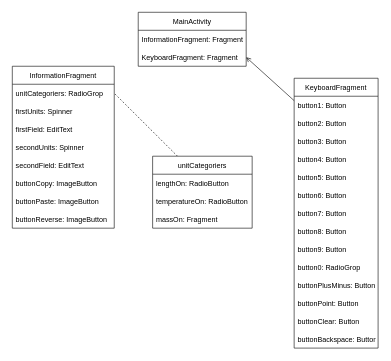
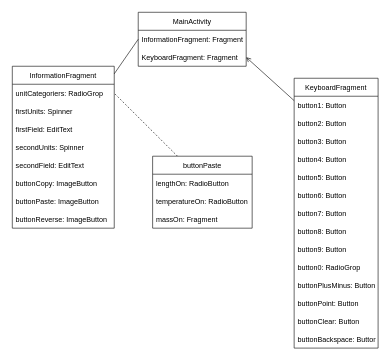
edge "InformationFragment: Fragment" -- "InformationFragment": added
node "unitCategoriers": label "unitCategoriers" -> "buttonPaste"
